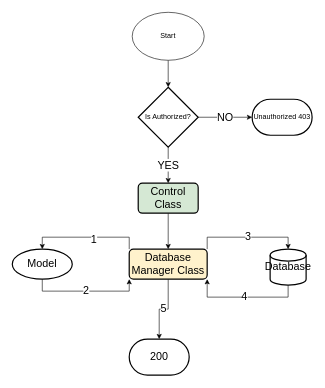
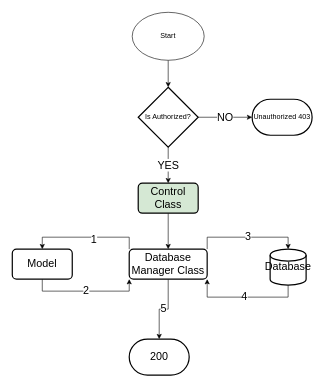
node "Model": shape ellipse -> rounded rectangle
node "Database Manager Class": fillcolor #fff2cc -> #ffffff
